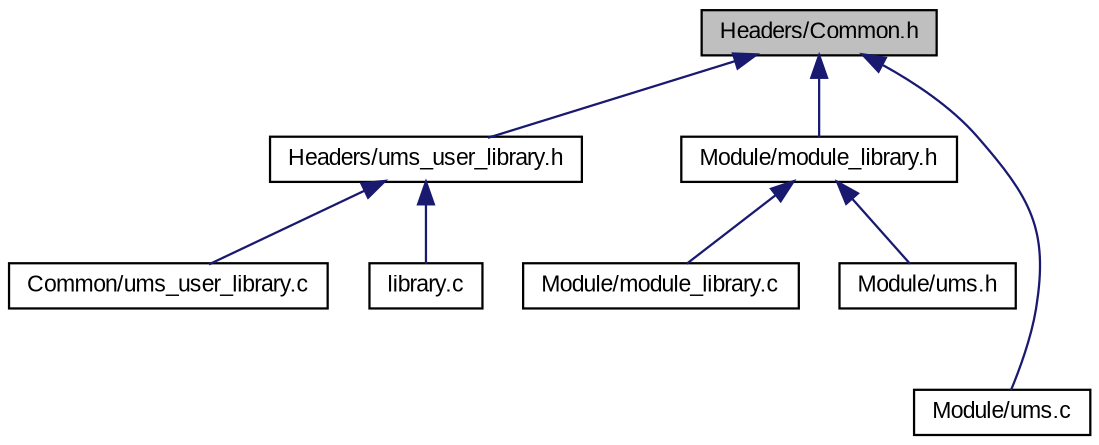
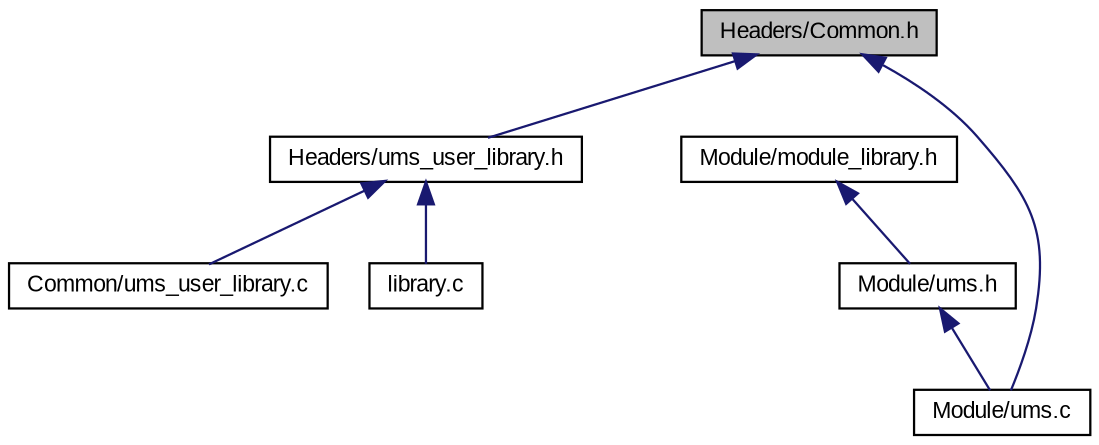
edge "Module/module_library.h" -> "Headers/Common.h": removed
node "Module/module_library.c": removed
edge "Module/ums.c" -> "Module/ums.h": added
